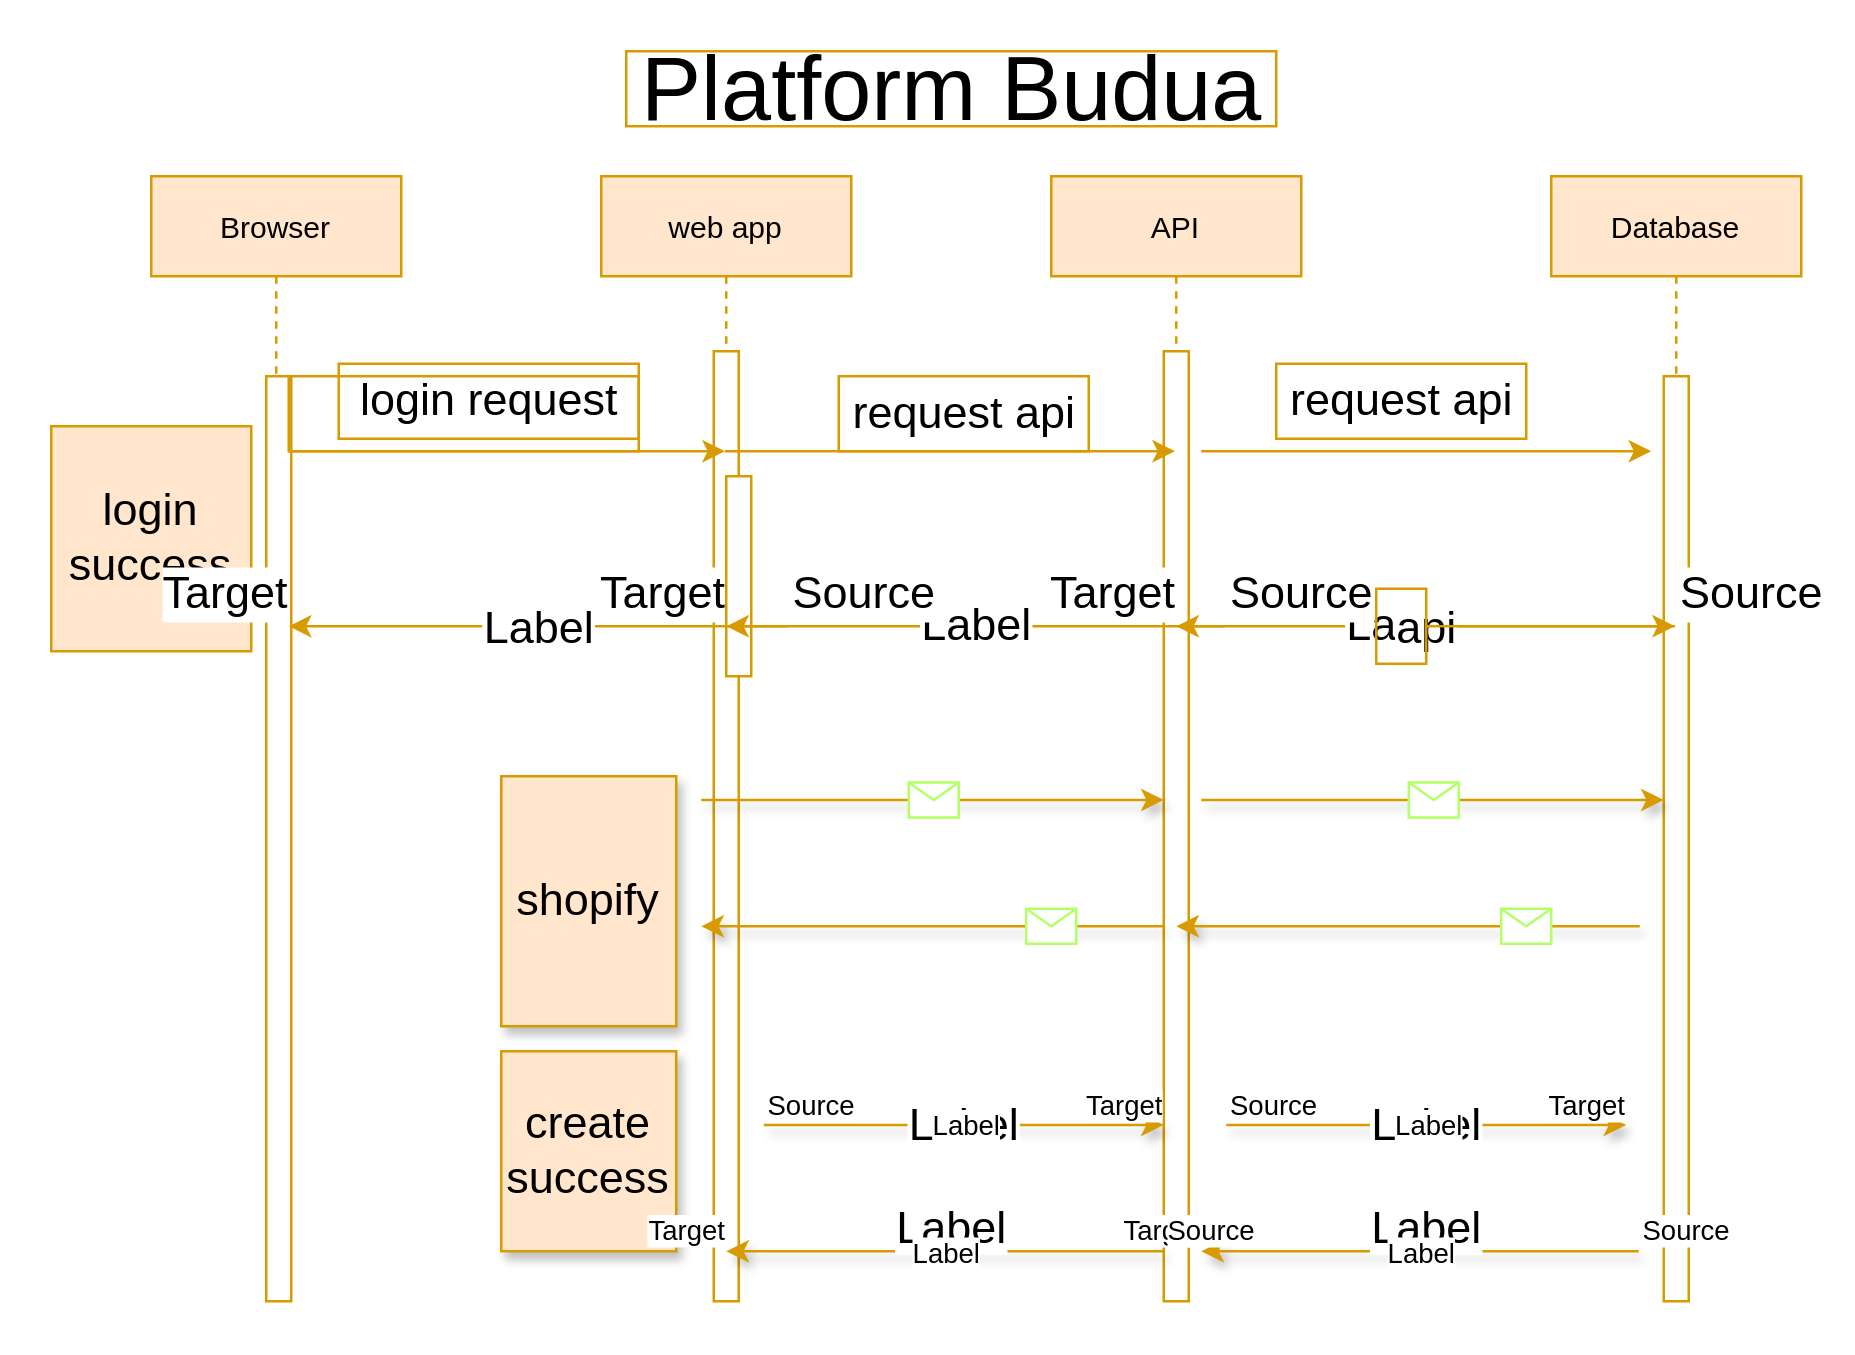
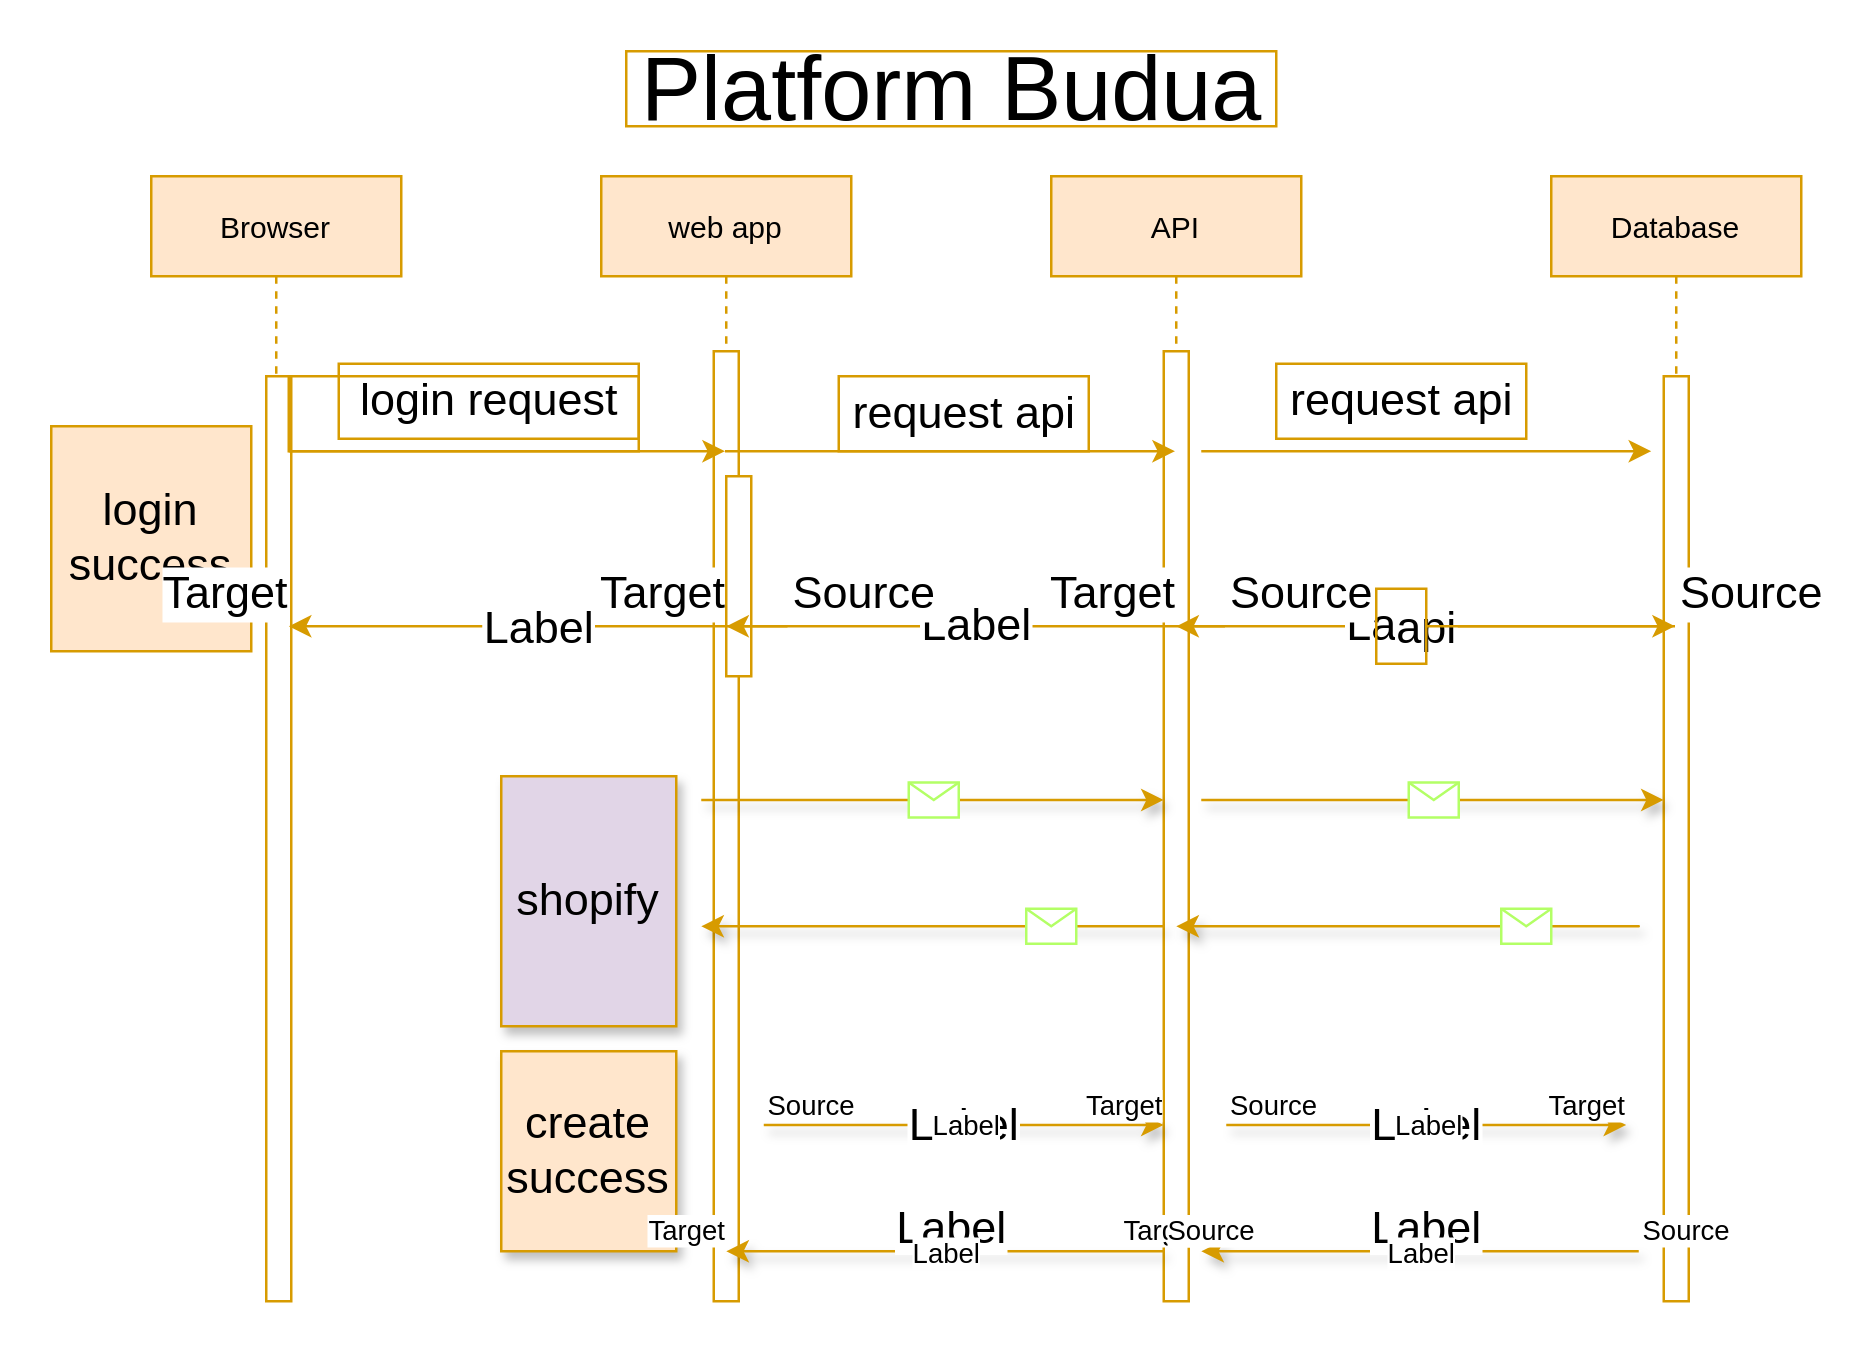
node "shopify": fillcolor #ffe6cc -> #e1d5e7
